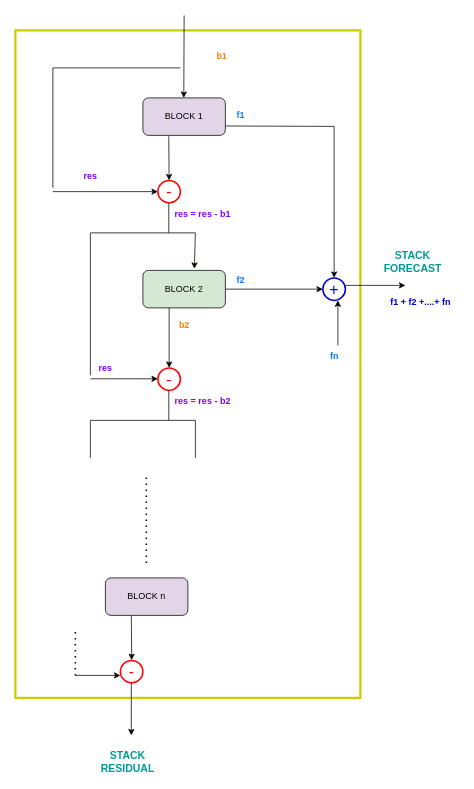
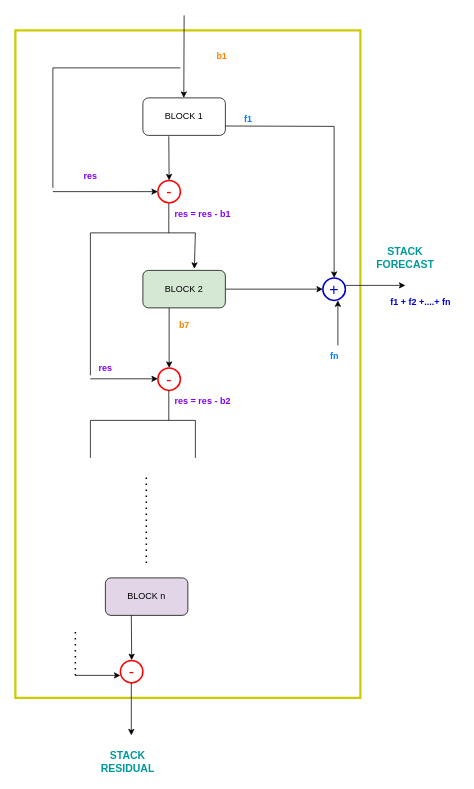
node "f1": moved (240, 115) -> (248, 119)
node "BLOCK 1": fillcolor #e1d5e7 -> #ffffff
node "STACK FORECAST": moved (413, 261) -> (405, 258)
node "f2": removed
node "b2": label "b2" -> "b7"
